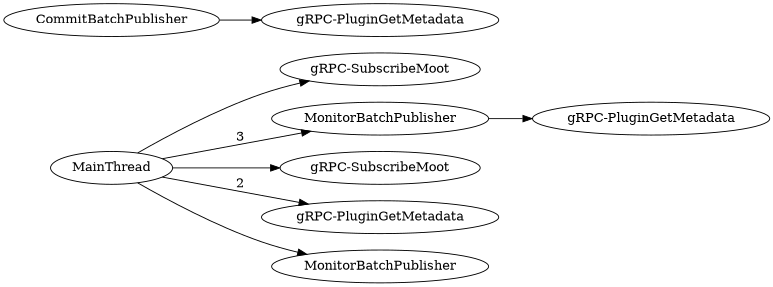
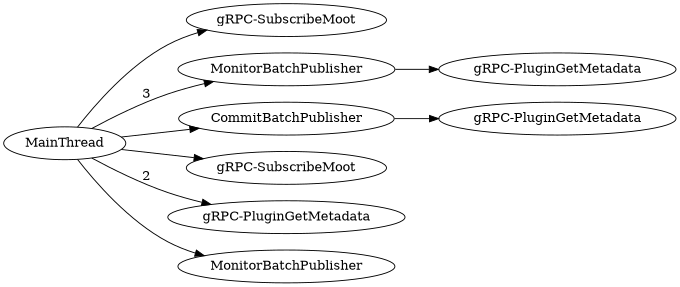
edge "MainThread" -> "CommitBatchPublisher": added
